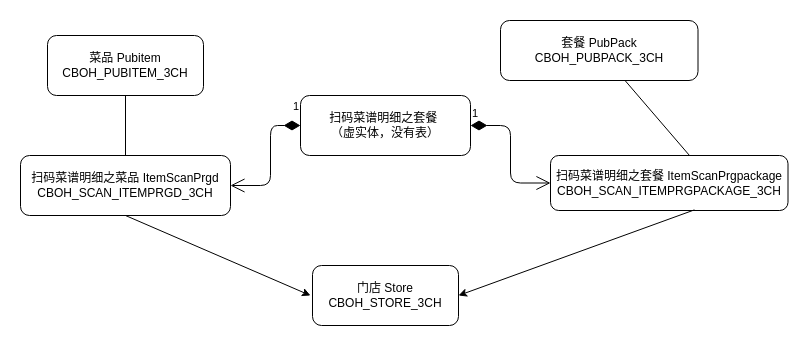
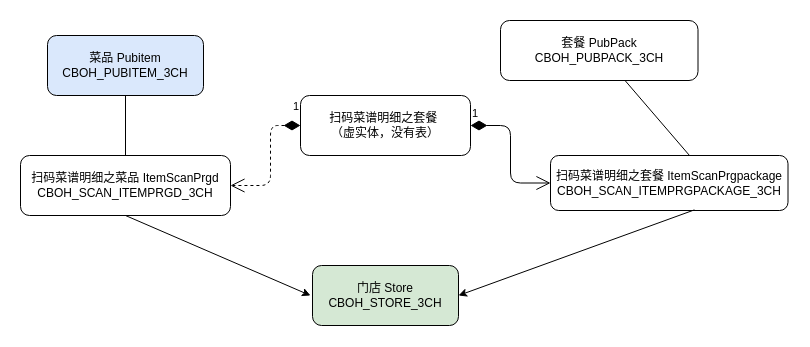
node "菜品 Pubitem CBOH_PUBITEM_3CH": fillcolor #ffffff -> #dae8fc
edge "扫码菜谱明细之套餐 （虚实体，没有表）" -- "扫码菜谱明细之菜品 ItemScanPrgd CBOH_SCAN_ITEMPRGD_3CH": style solid -> dashed
node "门店 Store CBOH_STORE_3CH": fillcolor #ffffff -> #d5e8d4
